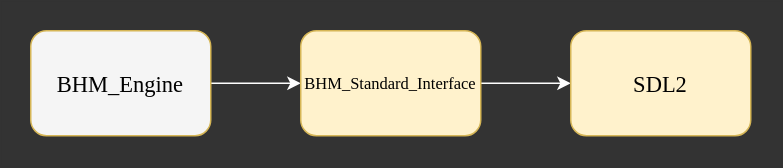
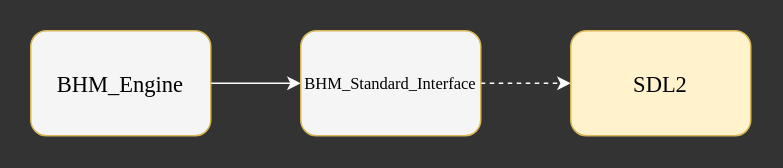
node "BHM_Standard_Interface": fillcolor #fff2cc -> #f5f5f5
edge "BHM_Standard_Interface" -> "SDL2": style solid -> dashed
